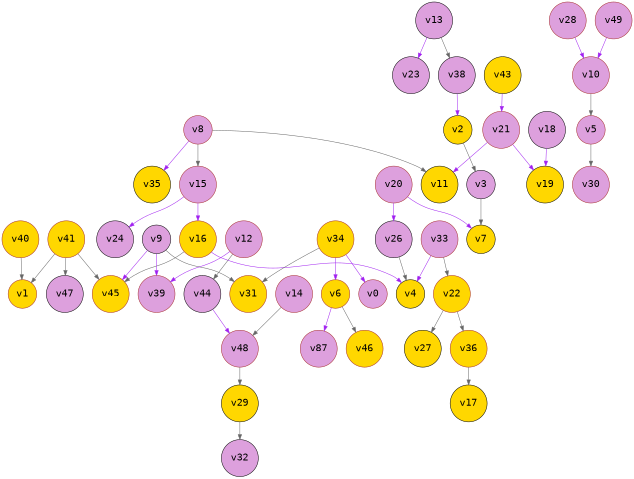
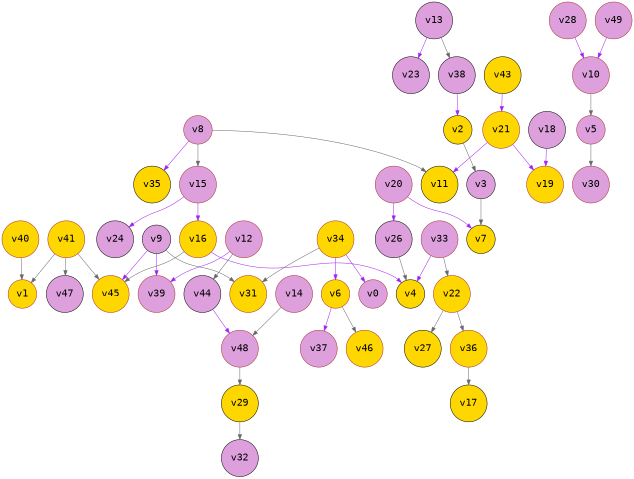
node "v21": fillcolor plum -> gold
node "v19": color black -> brown
node "v87": label "v87" -> "v37"
